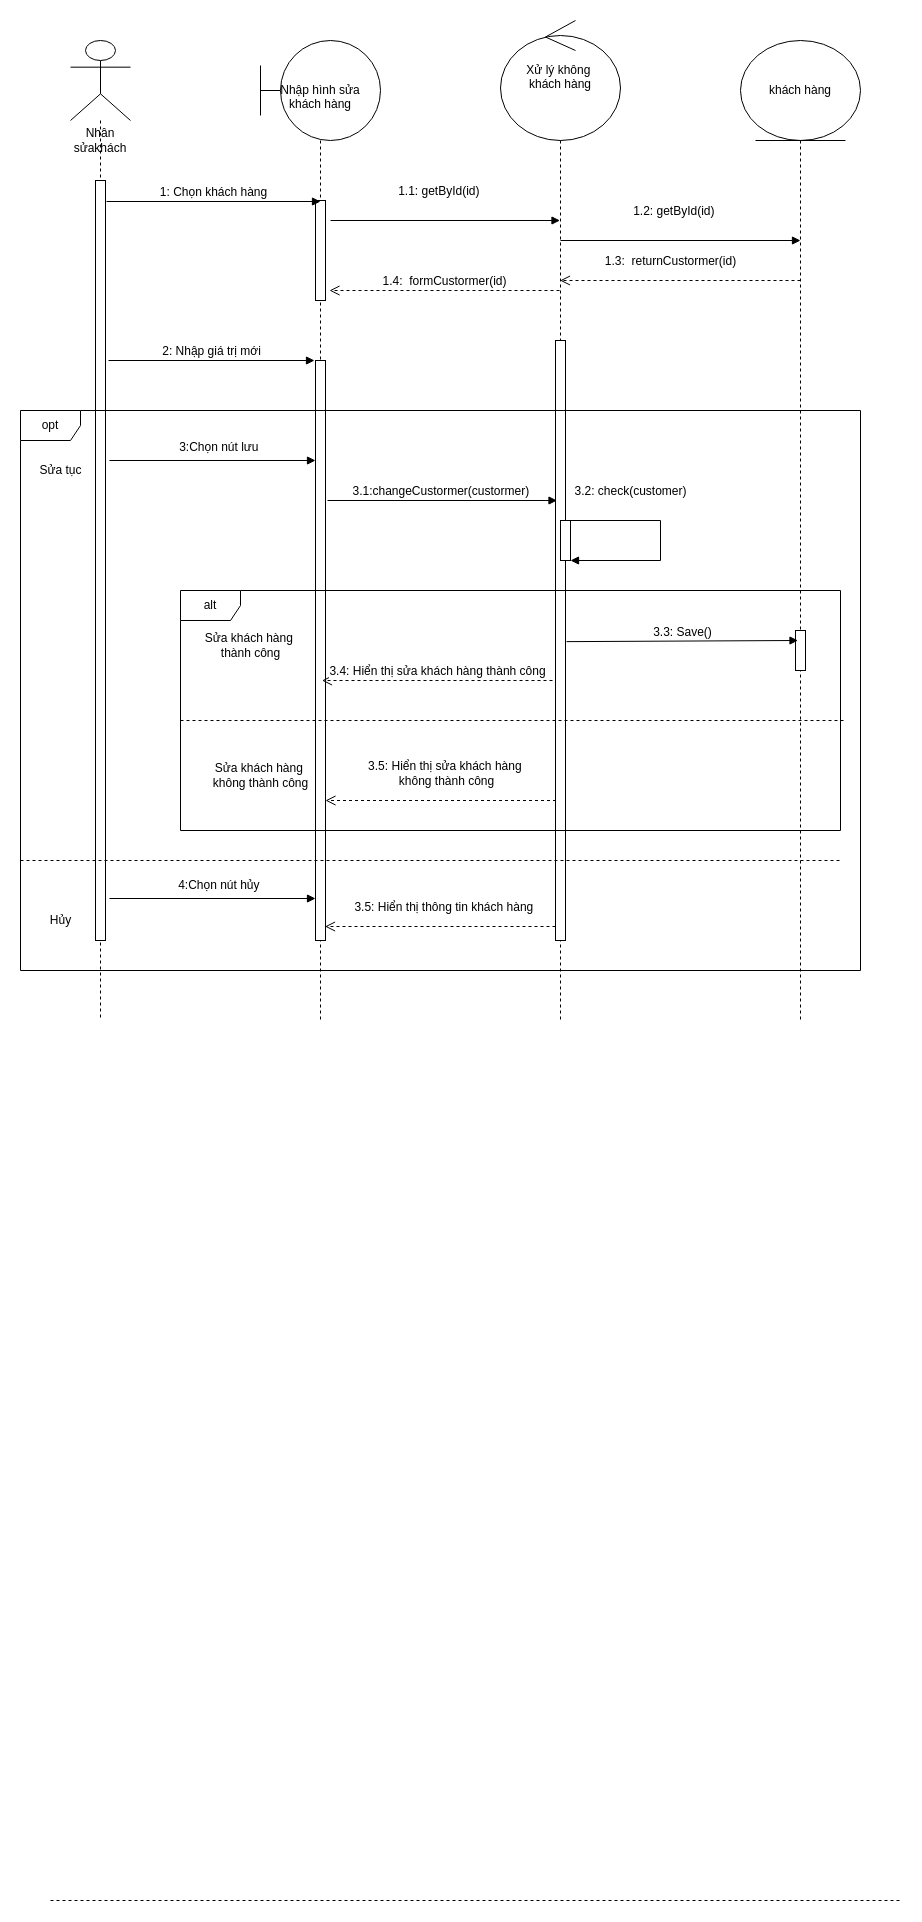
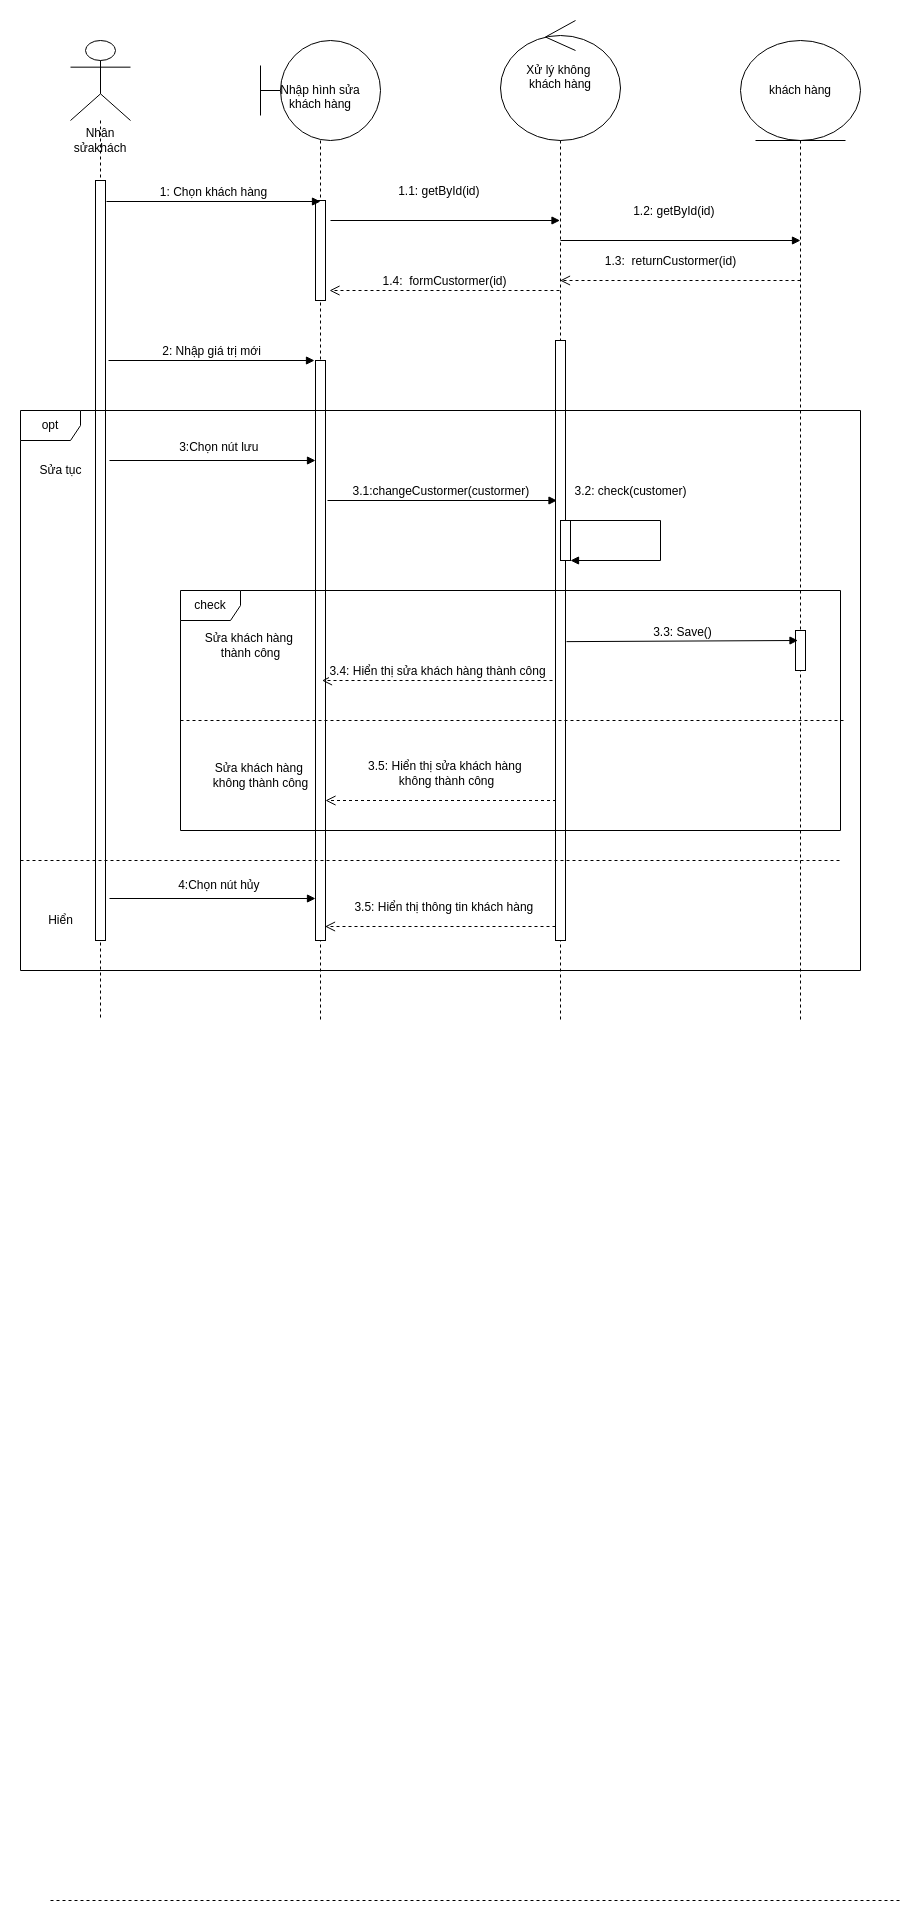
node "alt": label "alt" -> "check"
node "Hủy": label "Hủy" -> "Hiển"
